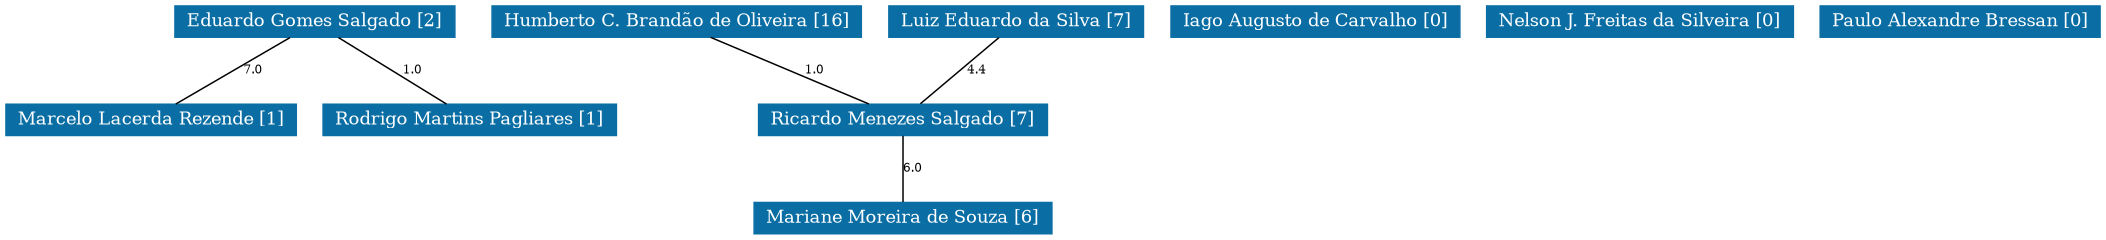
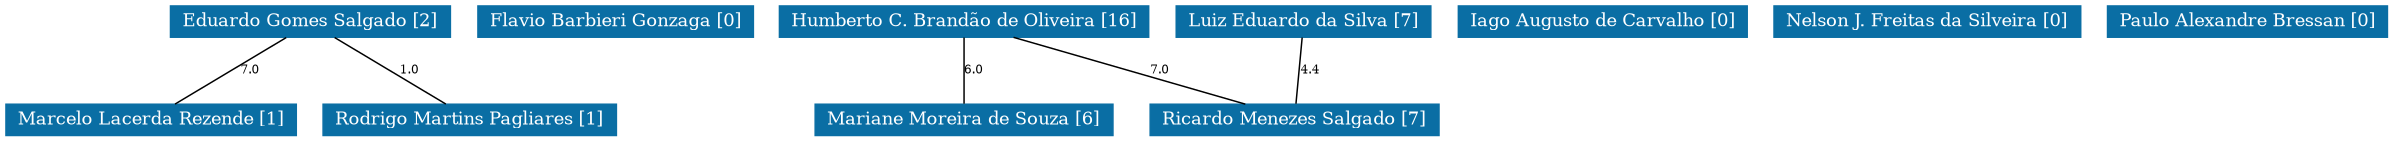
node "Flavio Barbieri Gonzaga [0]": added
edge "Humberto C. Brandão de Oliveira [16]" -- "Ricardo Menezes Salgado [7]": label "1.0" -> "7.0"
edge "Ricardo Menezes Salgado [7]" -- "Mariane Moreira de Souza [6]": now "Humberto C. Brandão de Oliveira [16]" -- "Mariane Moreira de Souza [6]"
